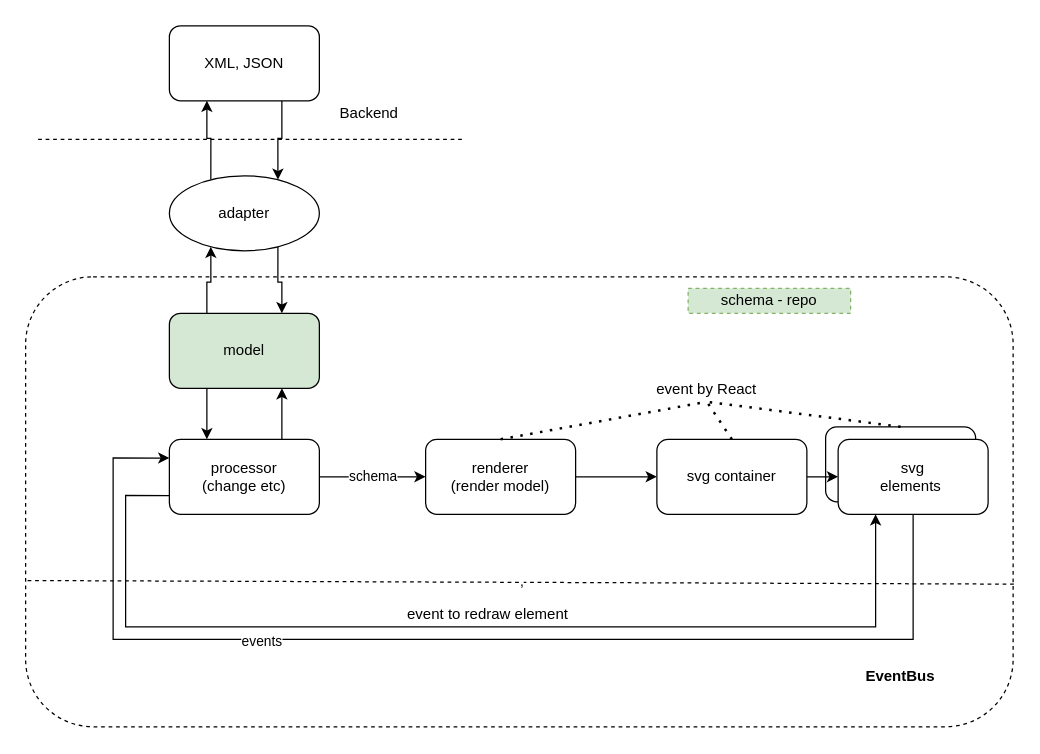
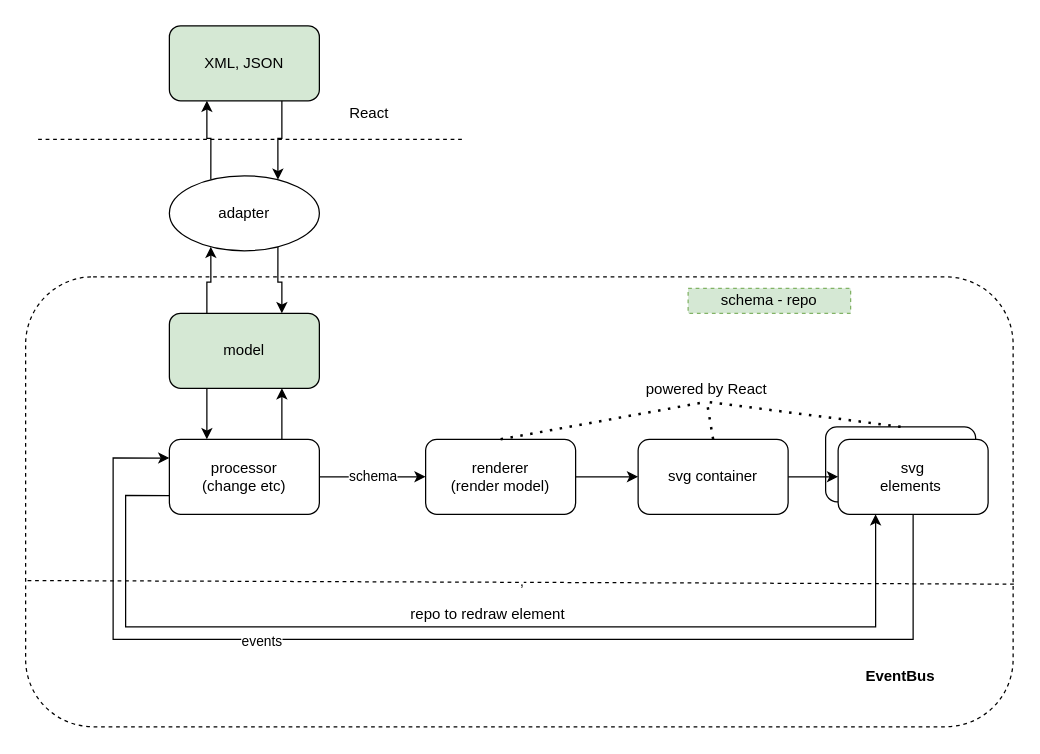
node "XML, JSON": fillcolor #ffffff -> #d5e8d4
node "Backend": label "Backend" -> "React"
node "event by React": label "event by React" -> "powered by React"
node "svg container": moved (732, 477) -> (713, 477)
node "event to redraw element": label "event to redraw element" -> "repo to redraw element"
